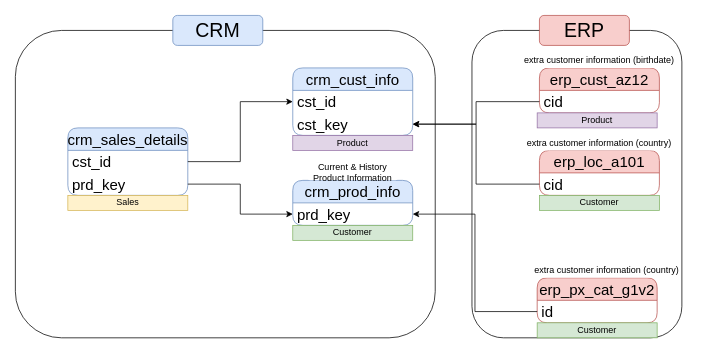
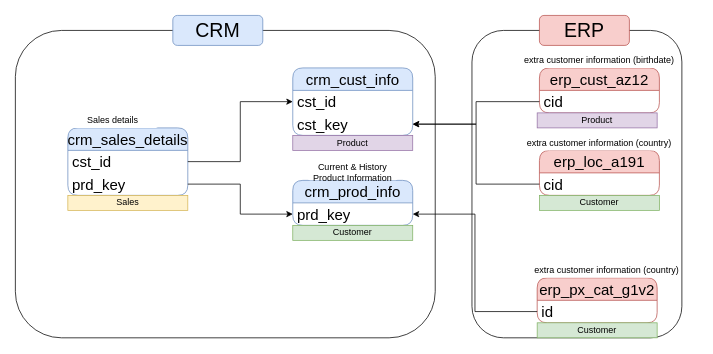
node "Sales details": added
node "erp_loc_a101": label "erp_loc_a101" -> "erp_loc_a191"
